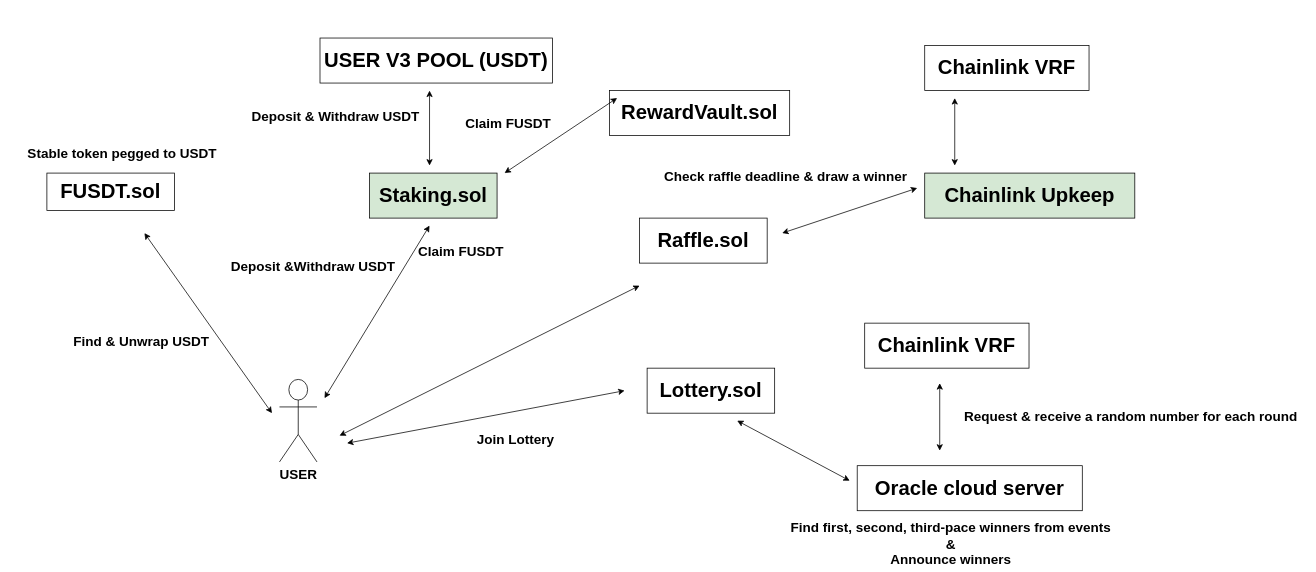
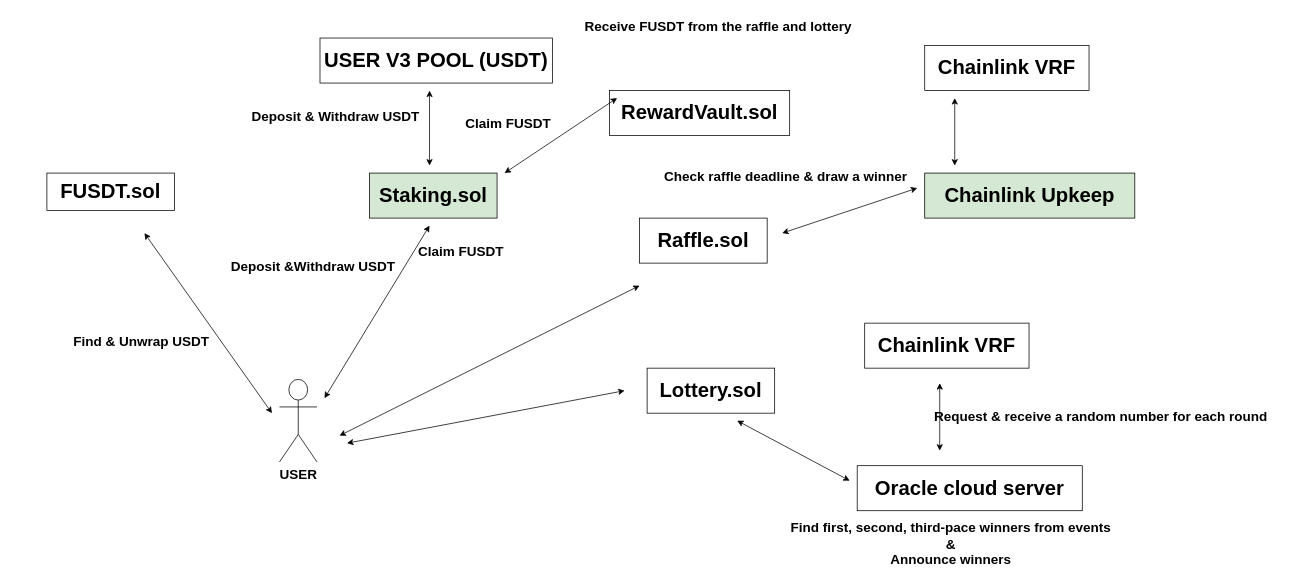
node "Receive FUSDT from the raffle and lottery": added
node "Stable token pegged to USDT": removed
node "Request & receive a random number for each round": moved (1131, 417) -> (1101, 417)
node "Join Lottery": removed
